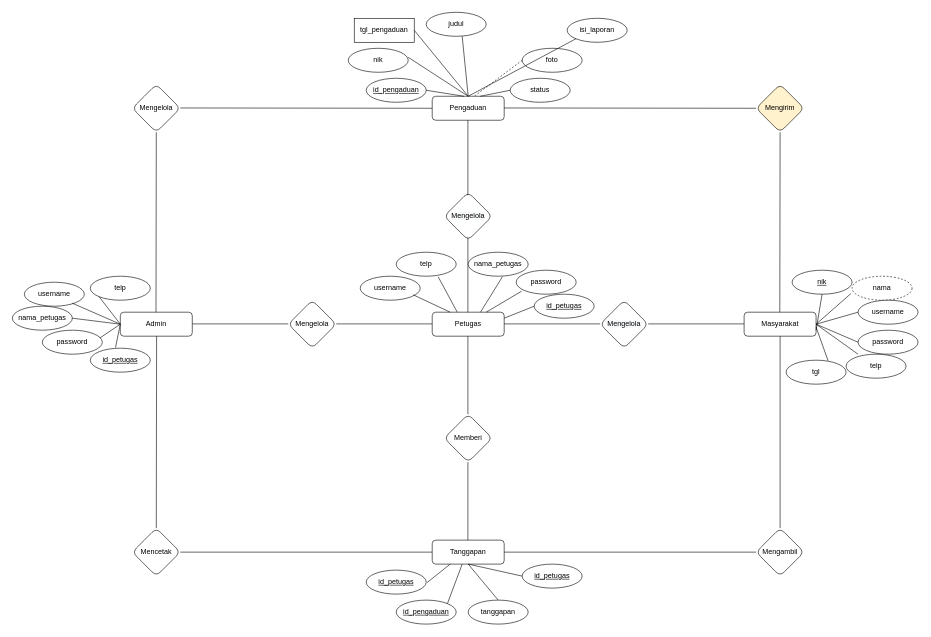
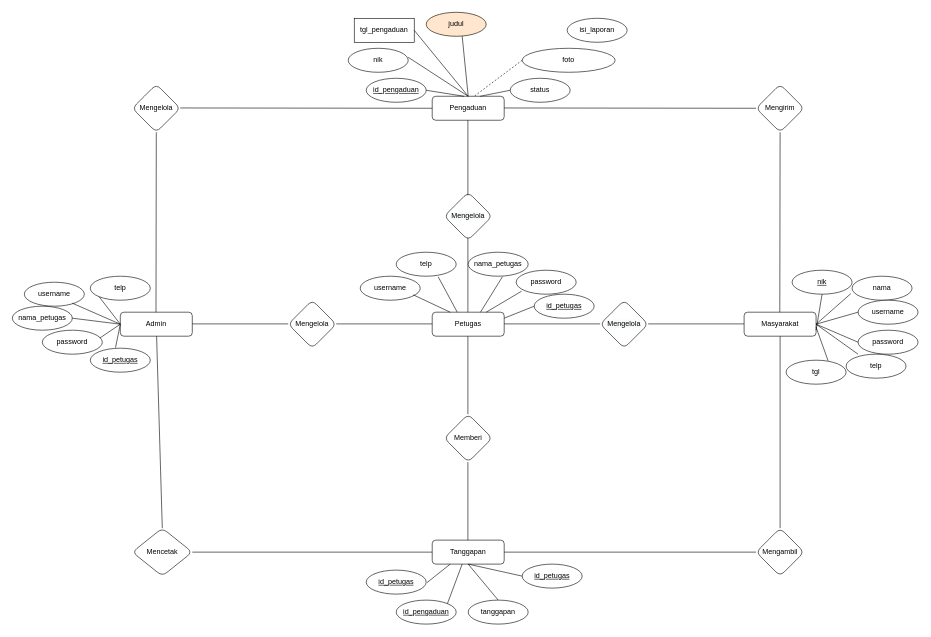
node "judul": fillcolor #ffffff -> #ffe6cc
edge "isi_laporan" -- "Pengaduan": removed
node "foto": size 60x24 -> 93x24
node "Mengirim": fillcolor #fff2cc -> #ffffff
node "nama": style dashed -> solid
node "Mencetak": size 48x48 -> 60x48
